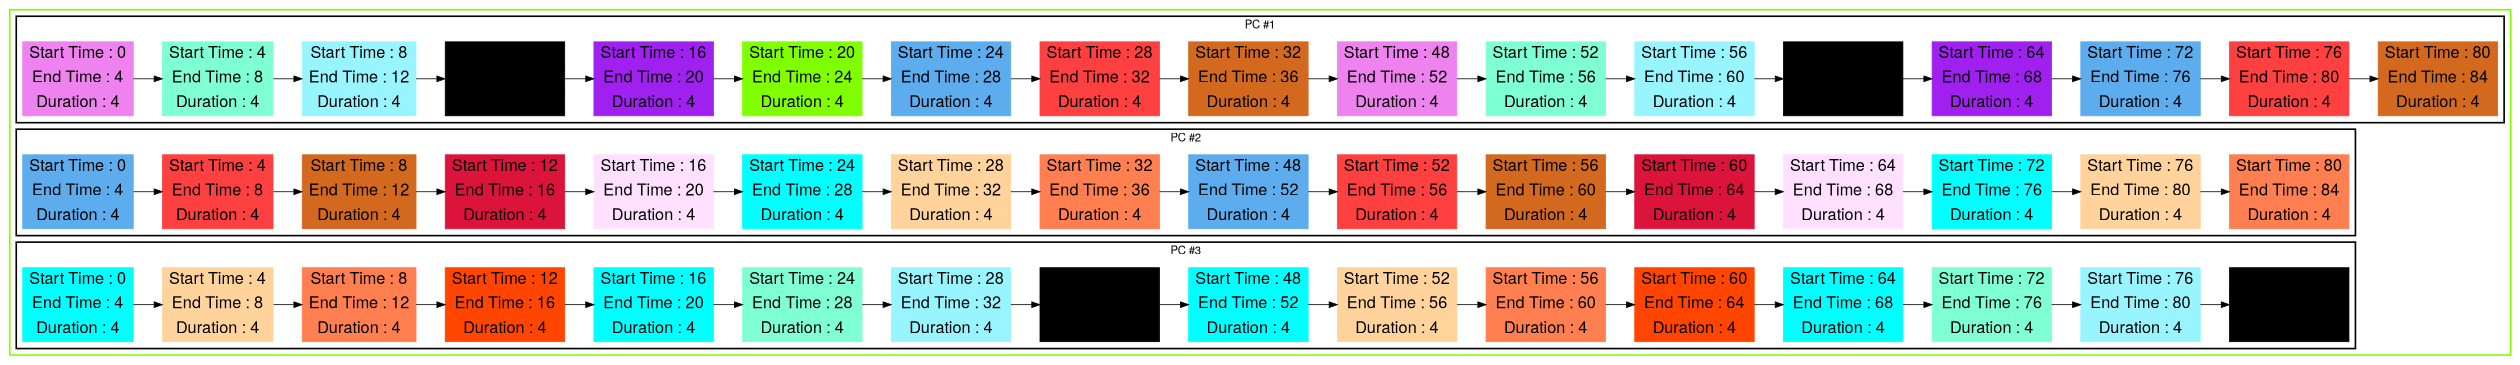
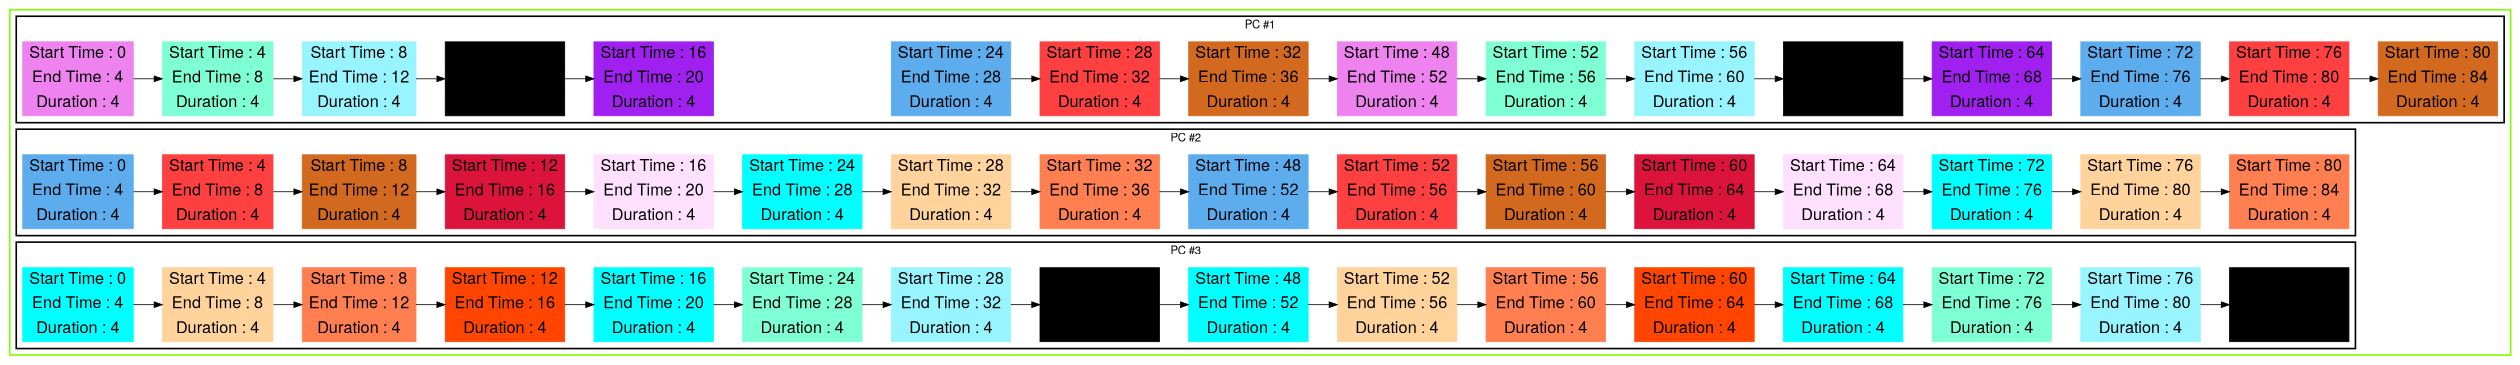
node "Start Time : 20": removed
